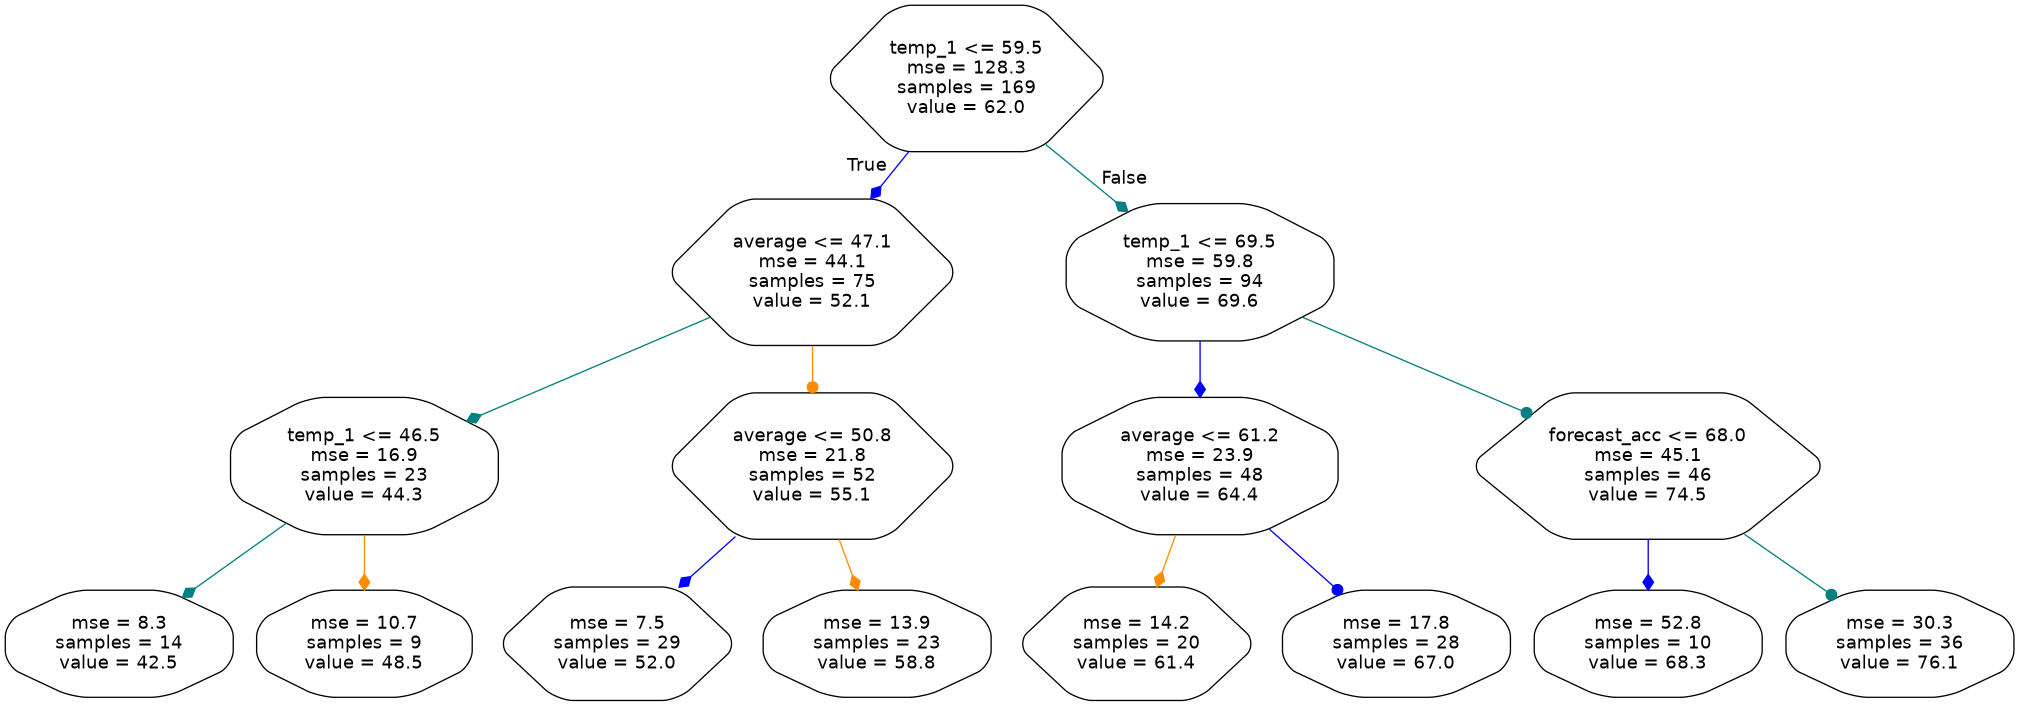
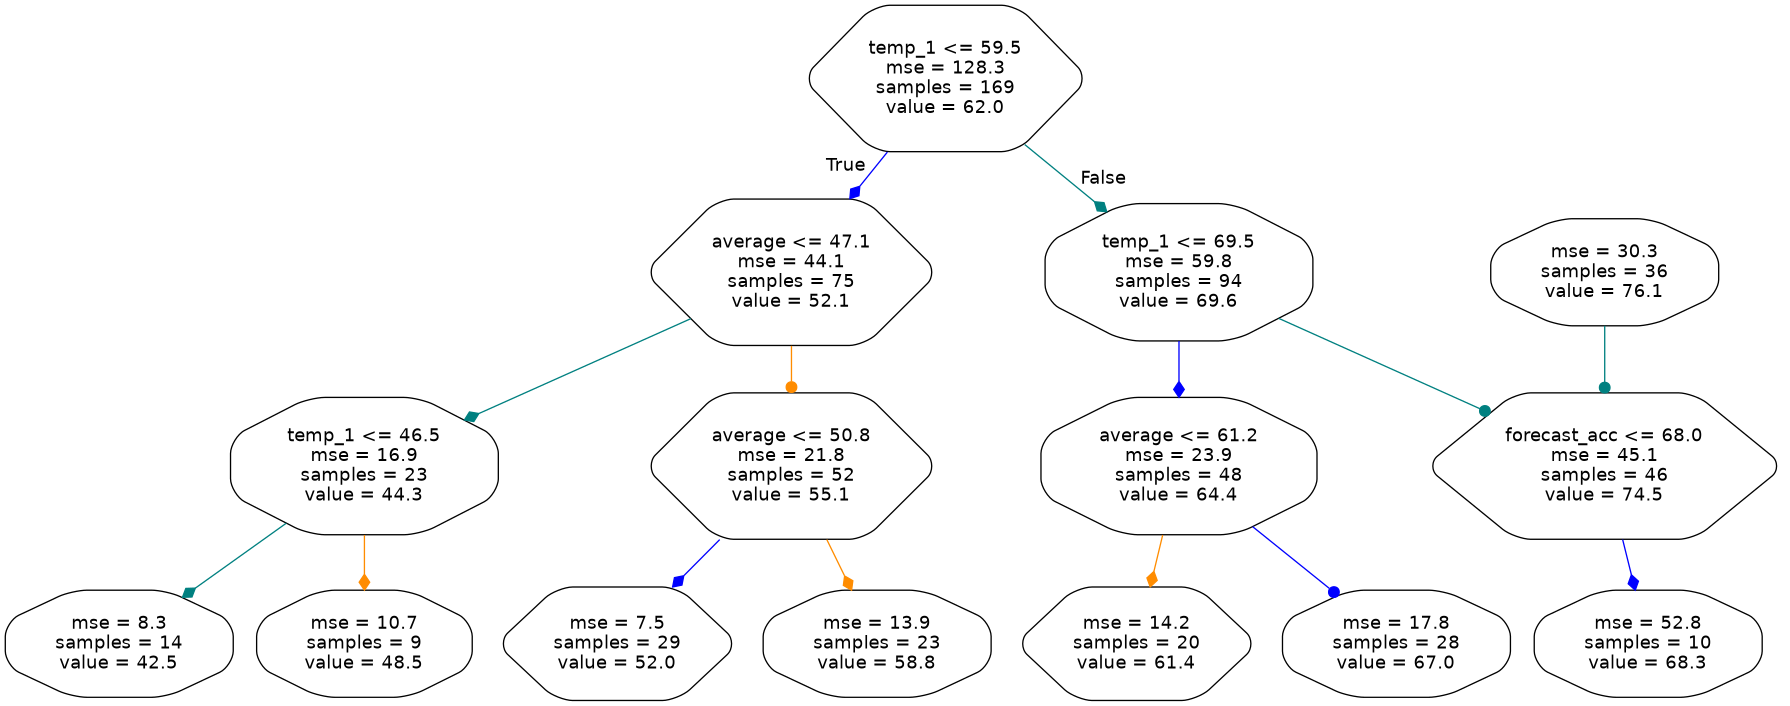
edge "forecast_acc <= 68.0 mse = 45.1 samples = 46 value = 74.5" -> "mse = 30.3 samples = 36 value = 76.1": reversed
